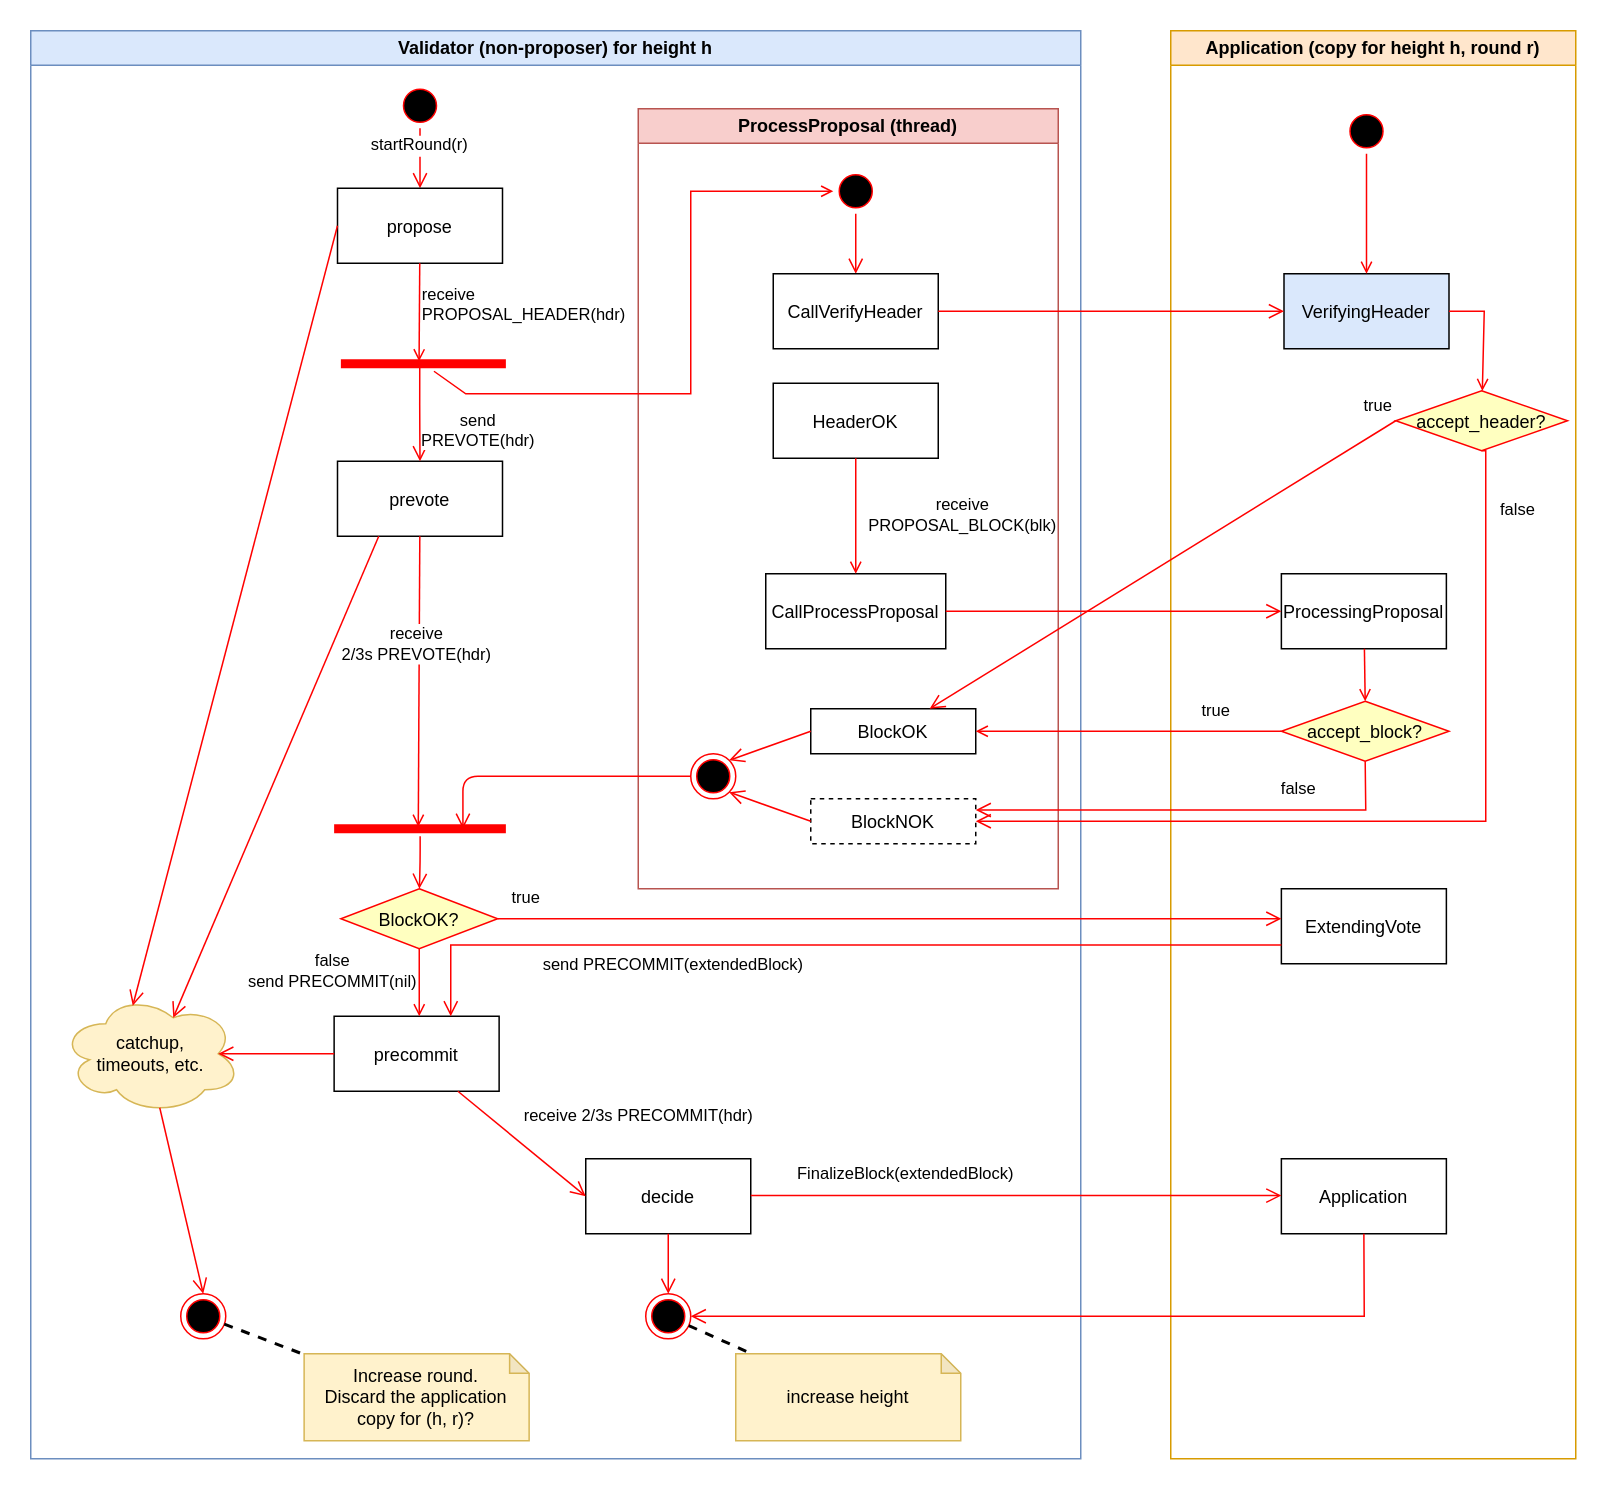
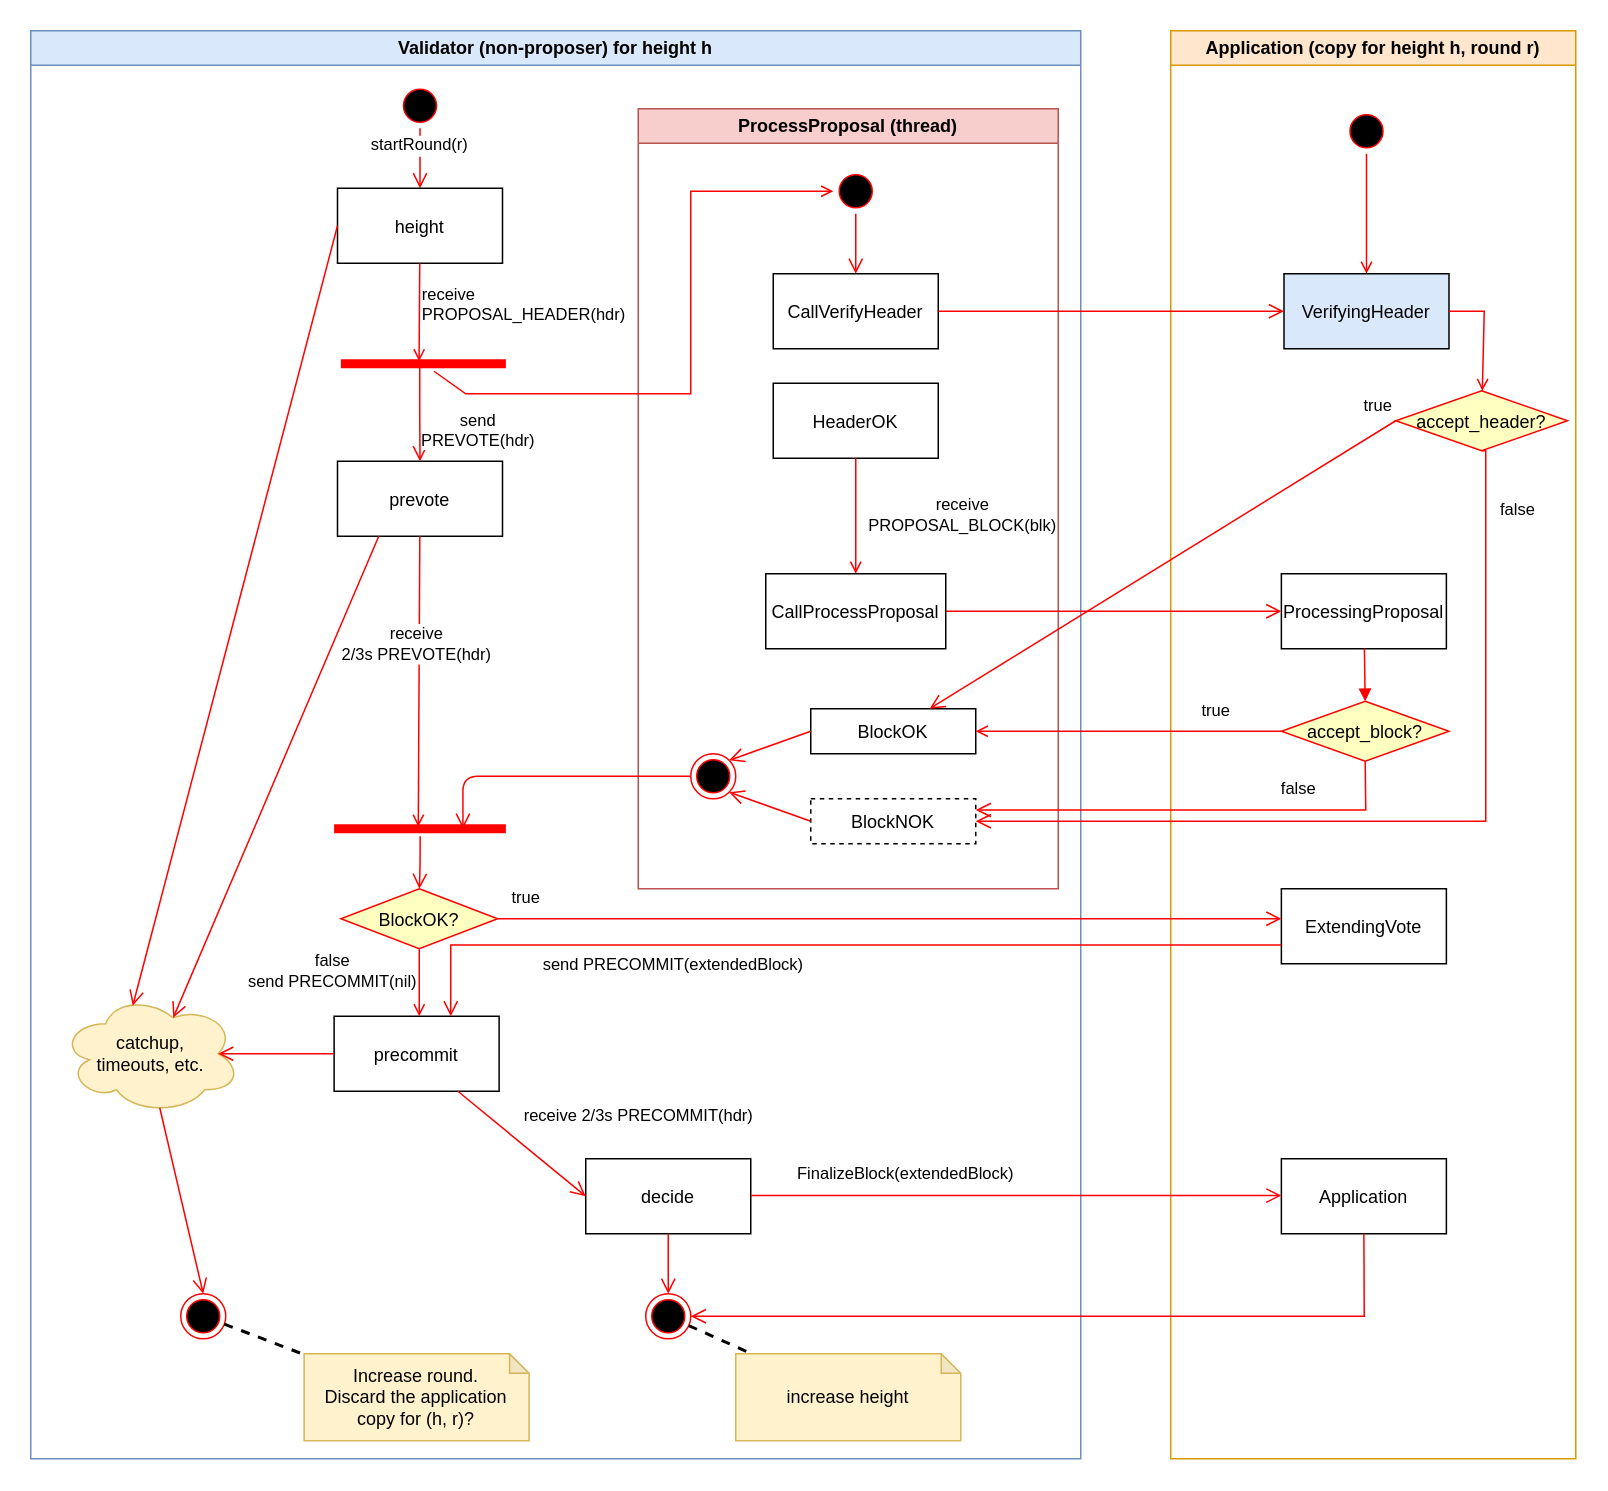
node "propose": label "propose" -> "height"
edge "ProcessingProposal" -> "accept_block?": arrowhead open -> block
